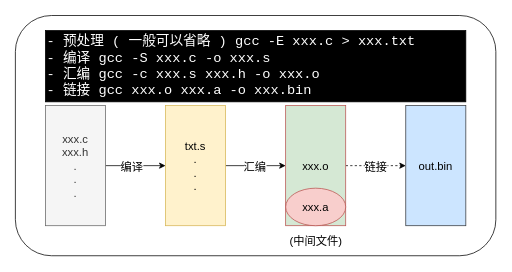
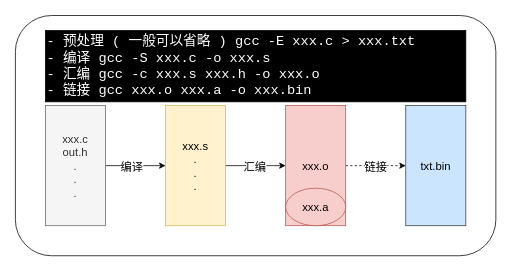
node "xxx.c xxx.h . . .": label "xxx.c xxx.h . . ." -> "xxx.c out.h . . ."
node "txt.s . . .": label "txt.s . . ." -> "xxx.s . . ."
node "xxx.o": fillcolor #d5e8d4 -> #f8cecc
node "out.bin": label "out.bin" -> "txt.bin"
node "(中间文件)": removed
